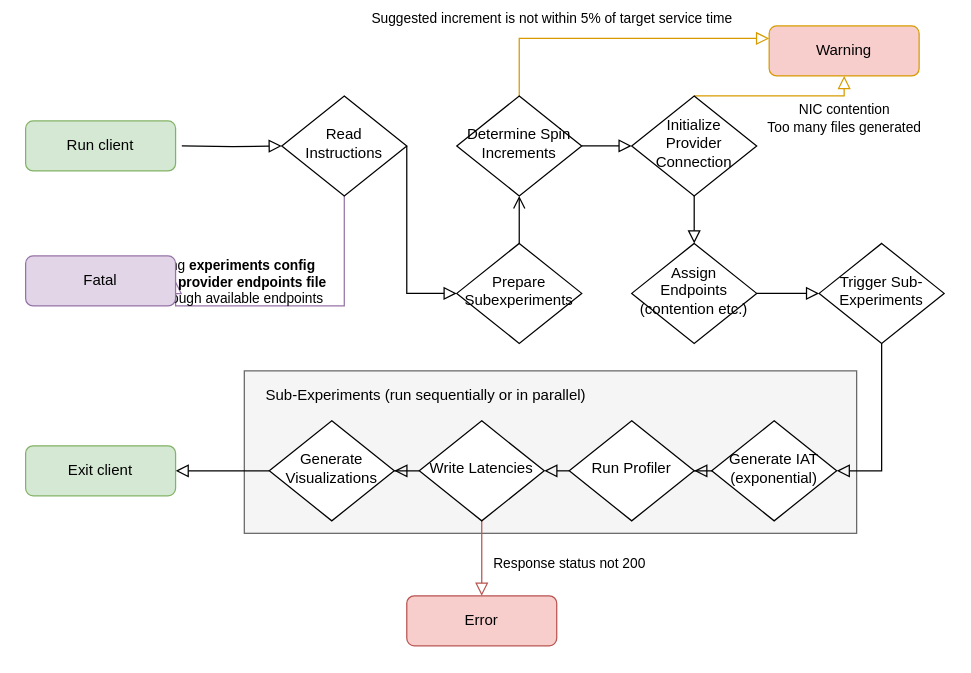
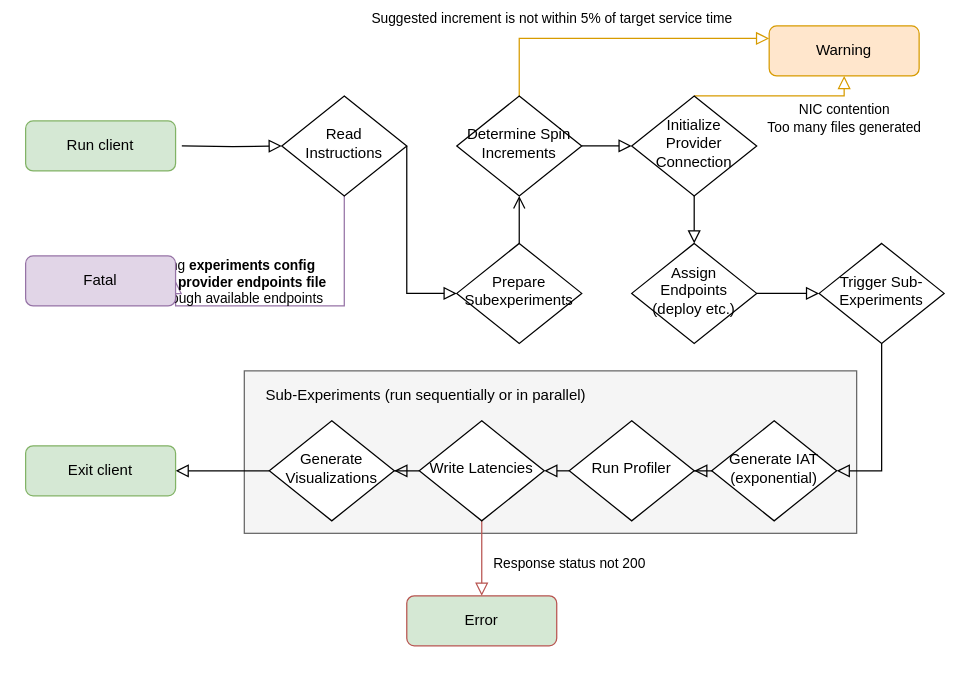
node "Warning": fillcolor #f8cecc -> #ffe6cc
node "Assign Endpoints (contention etc.)": label "Assign Endpoints (contention etc.)" -> "Assign Endpoints (deploy etc.)"
node "Error": fillcolor #f8cecc -> #d5e8d4
